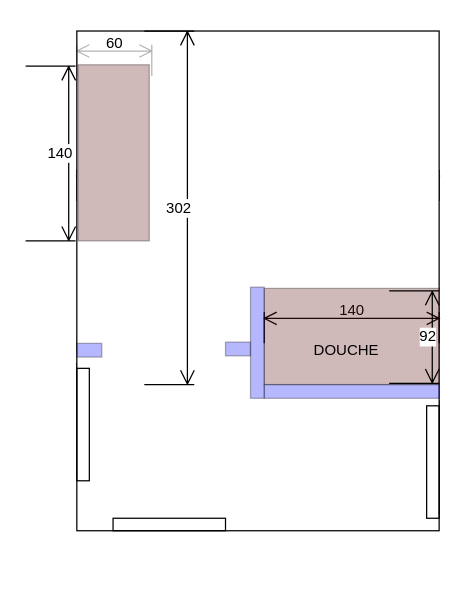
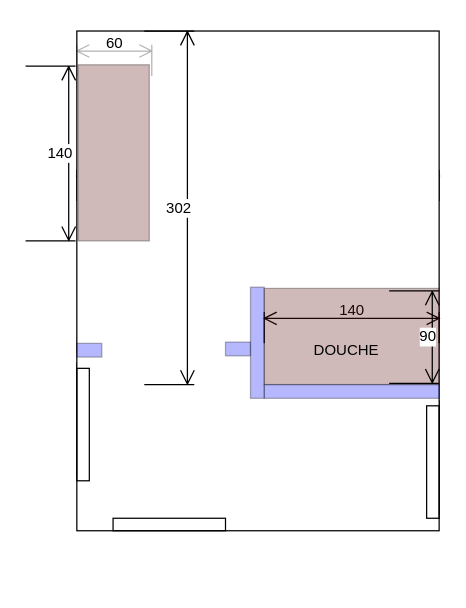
node "92": label "92" -> "90"
